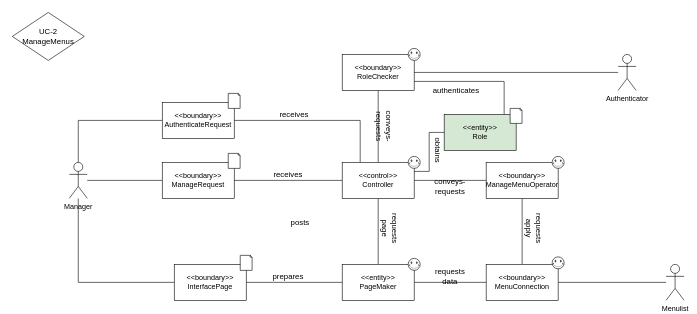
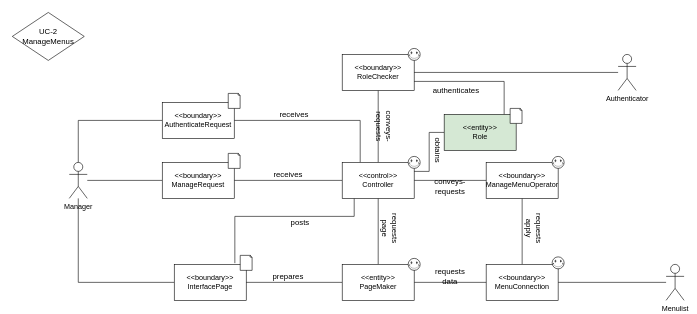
edge "<<control>> Controller" -- "<<boundary>> InterfacePage": added
